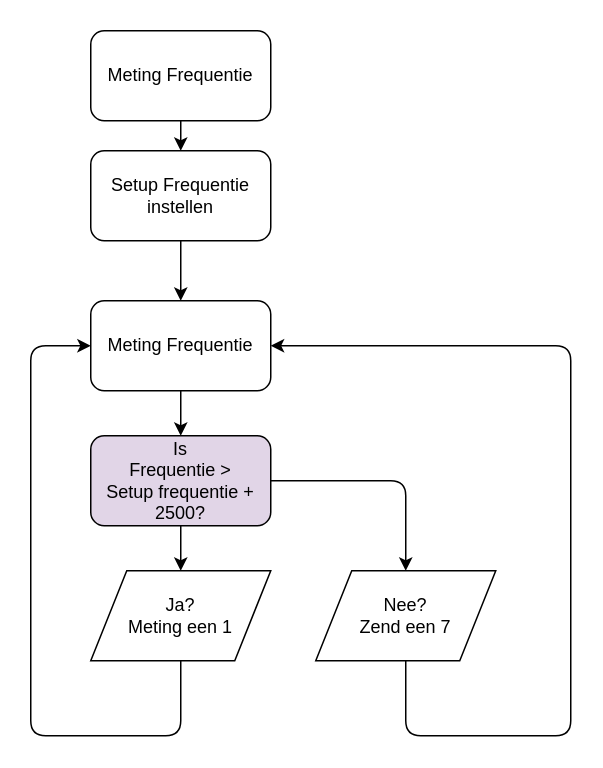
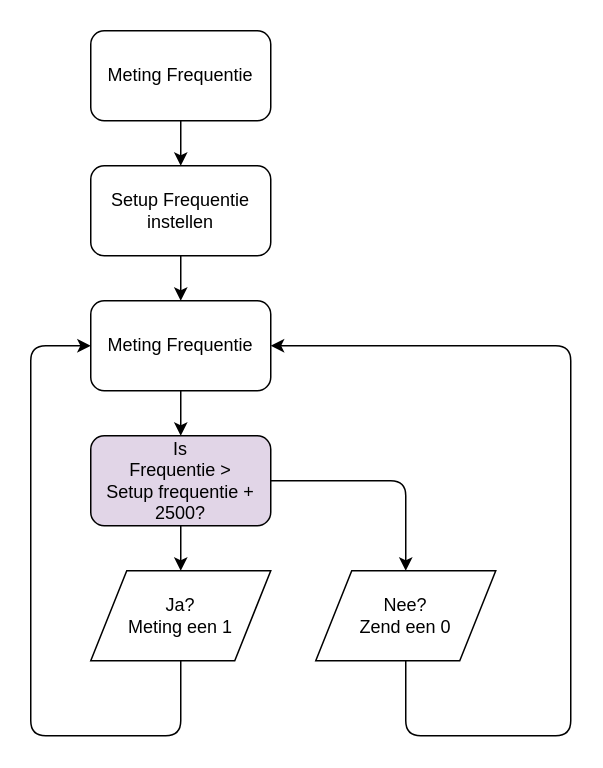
node "Setup Frequentie instellen": moved (181, 196) -> (181, 211)
node "Nee? Zend een 7": label "Nee? Zend een 7" -> "Nee? Zend een 0"
